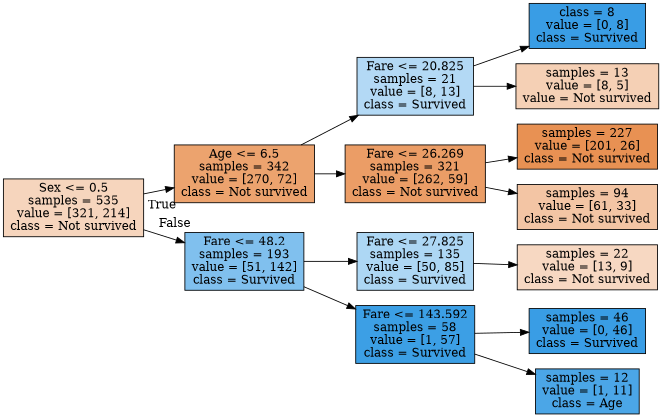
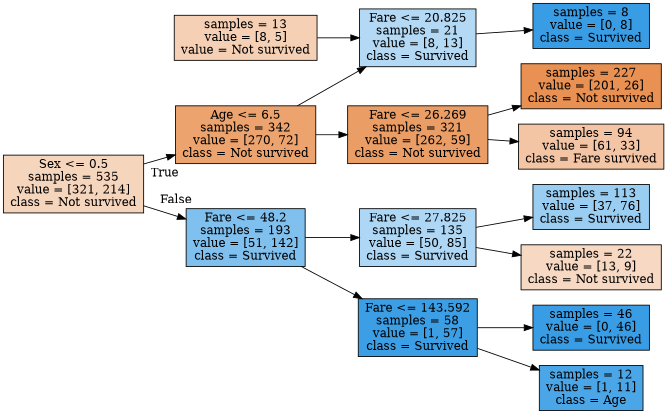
node "class = 8 value = [0, 8] class = Survived": label "class = 8 value = [0, 8] class = Survived" -> "samples = 8 value = [0, 8] class = Survived"
edge "Fare <= 20.825 samples = 21 value = [8, 13] class = Survived" -> "samples = 13 value = [8, 5] value = Not survived": reversed
node "samples = 94 value = [61, 33] class = Not survived": label "samples = 94 value = [61, 33] class = Not survived" -> "samples = 94 value = [61, 33] class = Fare survived"
node "samples = 113 value = [37, 76] class = Survived": added
